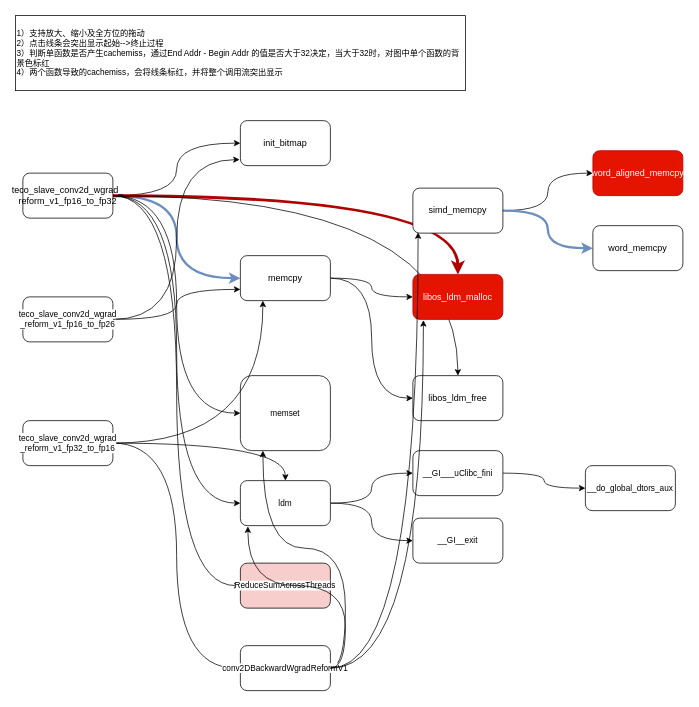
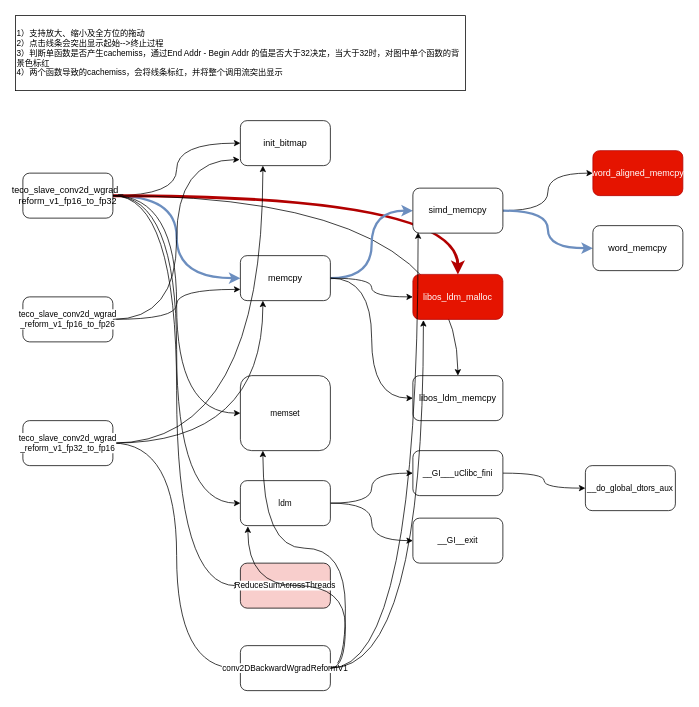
edge "memcpy" -> "simd_memcpy": added
node "libos_ldm_free": label "libos_ldm_free" -> "libos_ldm_memcpy"
edge "teco_slave_conv2d_wgrad _reform_v1_fp32_to_fp16" -> "ldm": now "teco_slave_conv2d_wgrad _reform_v1_fp32_to_fp16" -> "init_bitmap"
